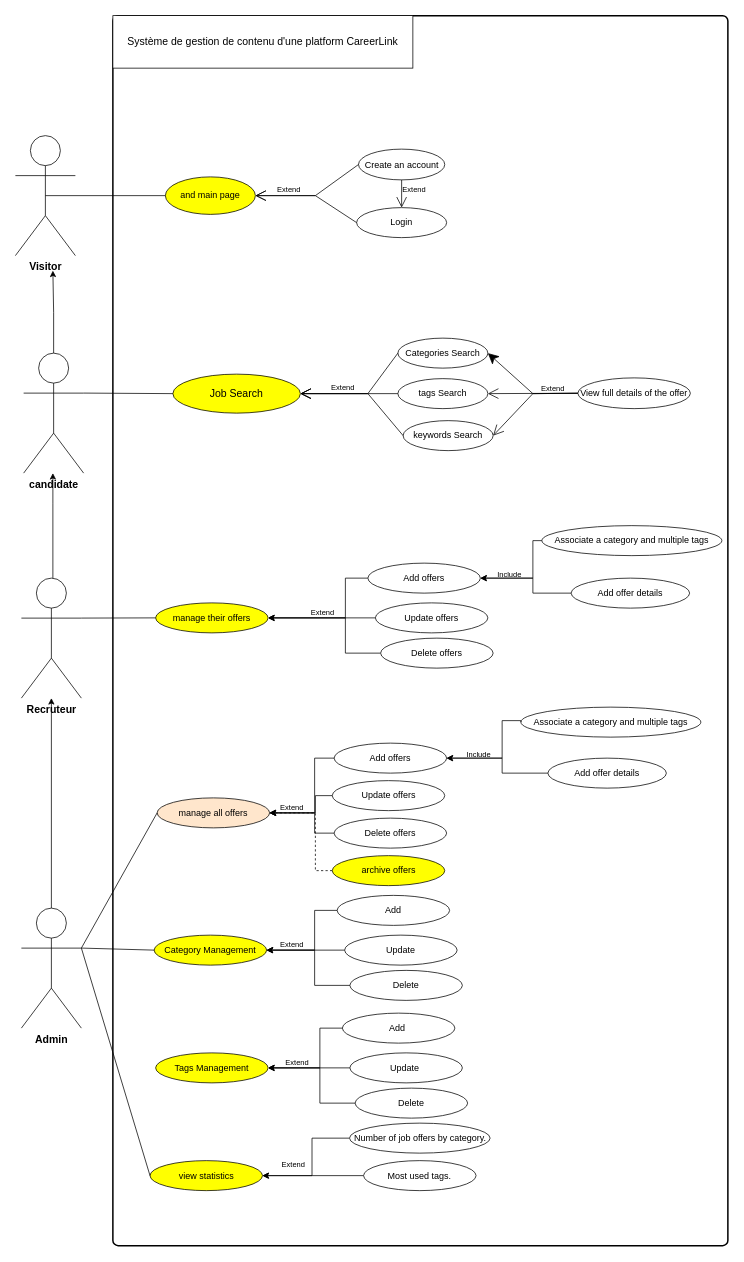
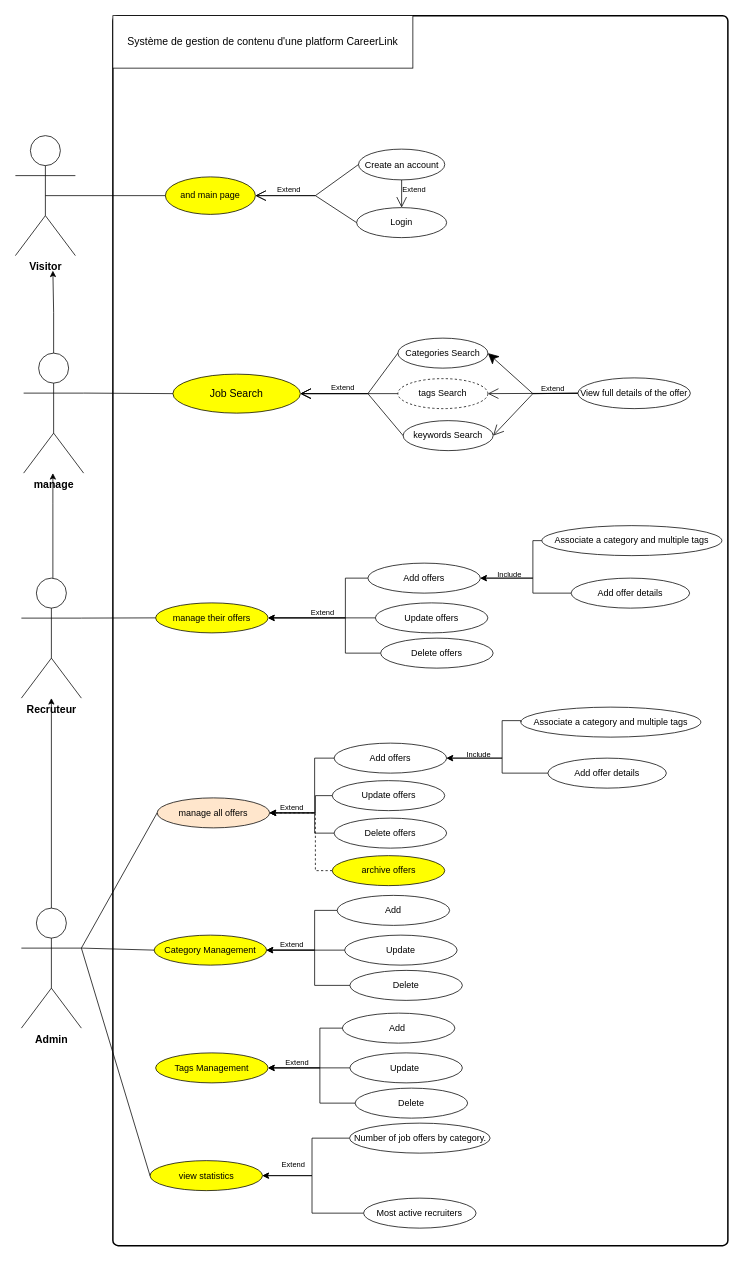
node "tags Search": style solid -> dashed
node "candidate": label "candidate" -> "manage"
edge "Most used tags." -> "view statistics": removed
node "Most used tags.": removed
edge "Most active recruiters" -> "view statistics": added
node "Most active recruiters": added
